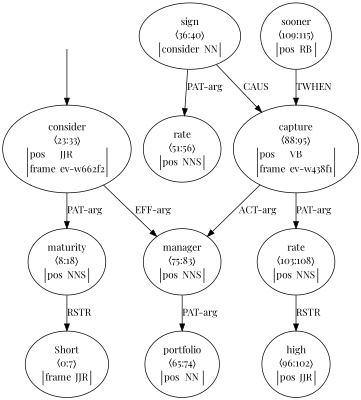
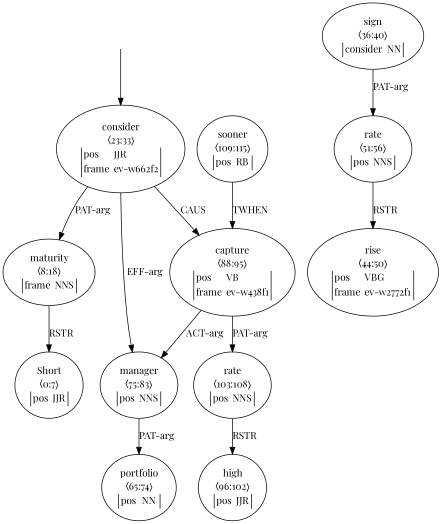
edge "sign" -> "capture": now "consider" -> "capture"
node "rise": added
node "maturity": text "pos" -> "frame"
node "Short": text "frame" -> "pos"
